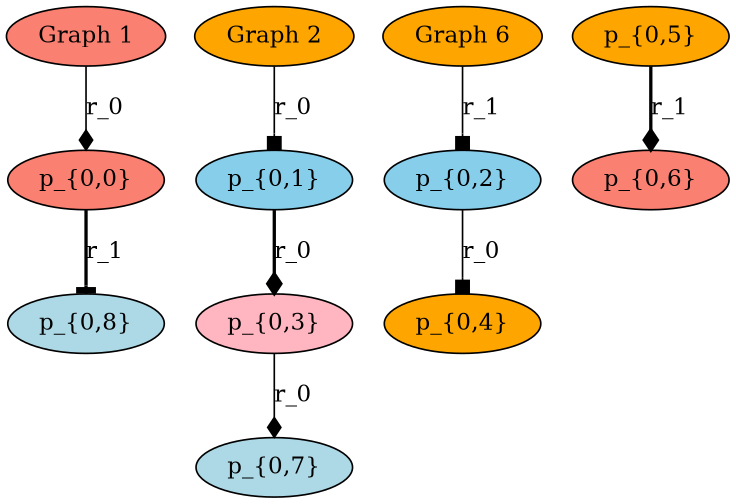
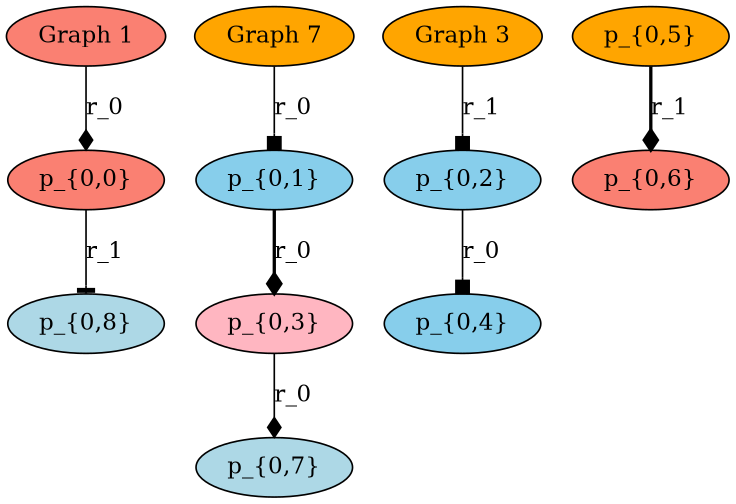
node "Graph 2": label "Graph 2" -> "Graph 7"
node "Graph 6": label "Graph 6" -> "Graph 3"
edge "p_{0,0}" -> "p_{0,8}": style bold -> solid
node "p_{0,4}": fillcolor orange -> skyblue
